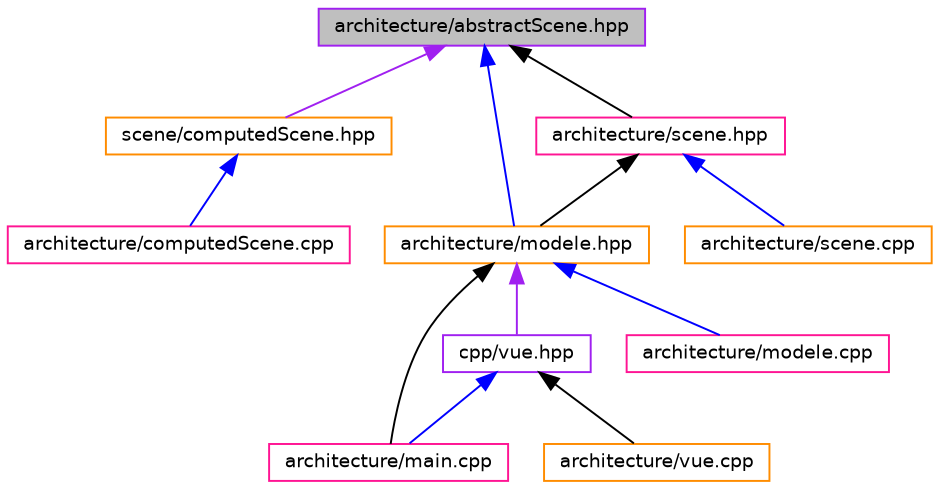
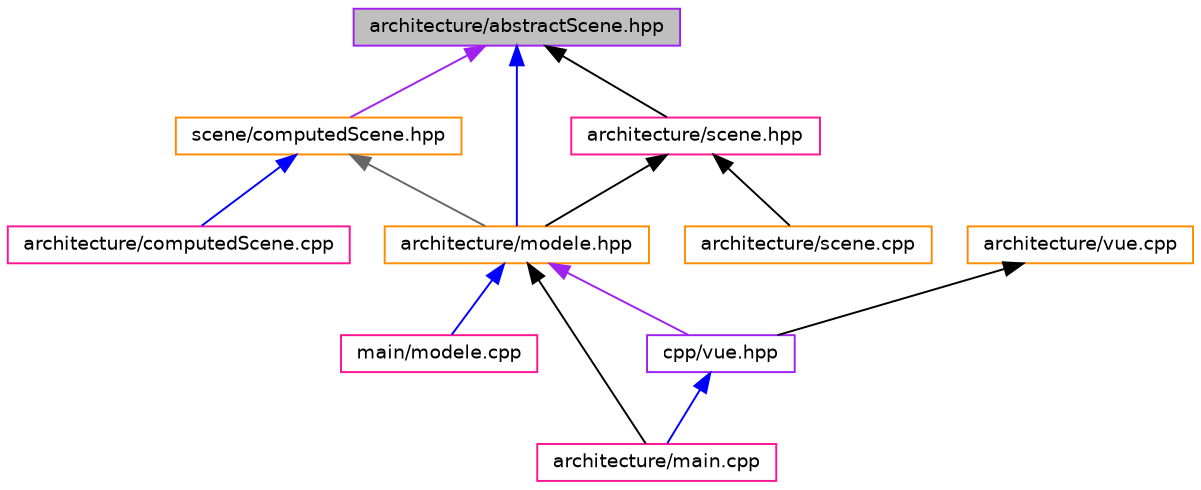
edge "architecture/modele.hpp" -> "scene/computedScene.hpp": added
edge "architecture/scene.cpp" -> "architecture/scene.hpp": color blue -> black
node "architecture/modele.cpp": label "architecture/modele.cpp" -> "main/modele.cpp"
edge "architecture/vue.cpp" -> "cpp/vue.hpp": reversed
